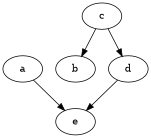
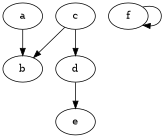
node "f": added
edge "a" -> "e": now "a" -> "b"
